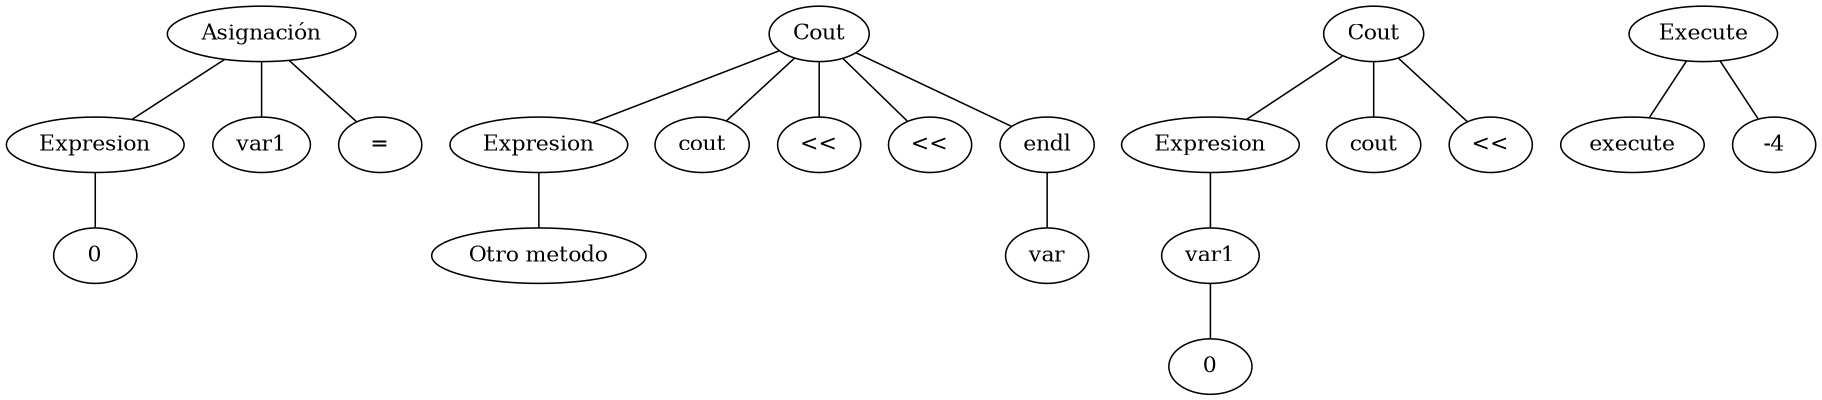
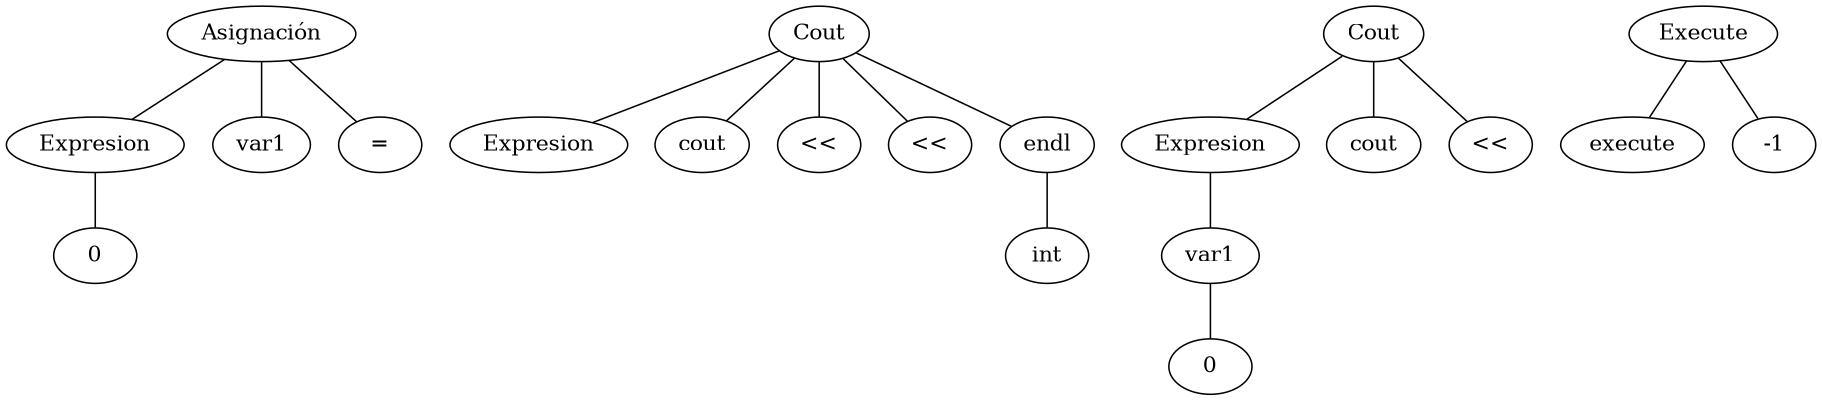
node "-4": label "-4" -> "-1"
node "Otro metodo": removed
node "var": label "var" -> "int"
